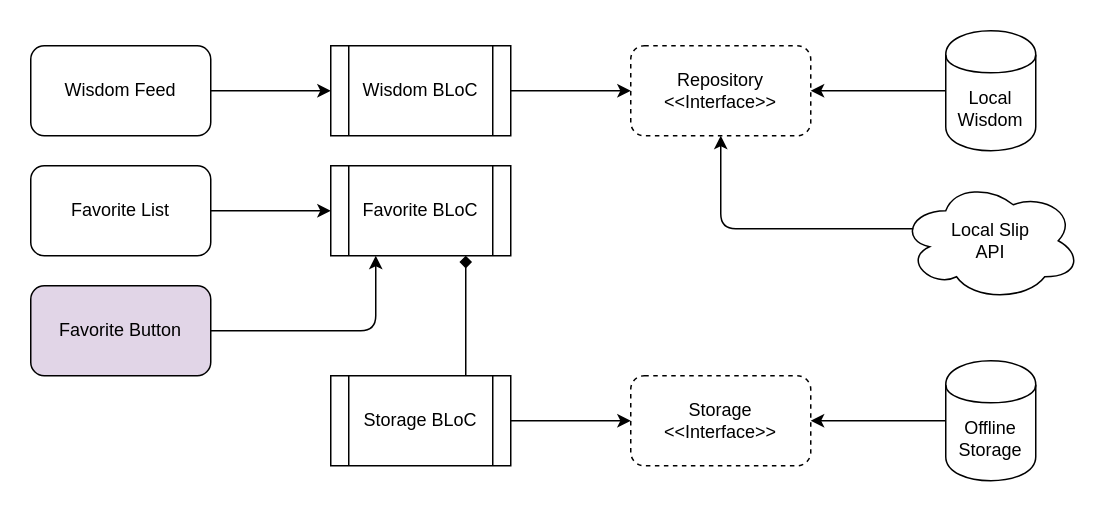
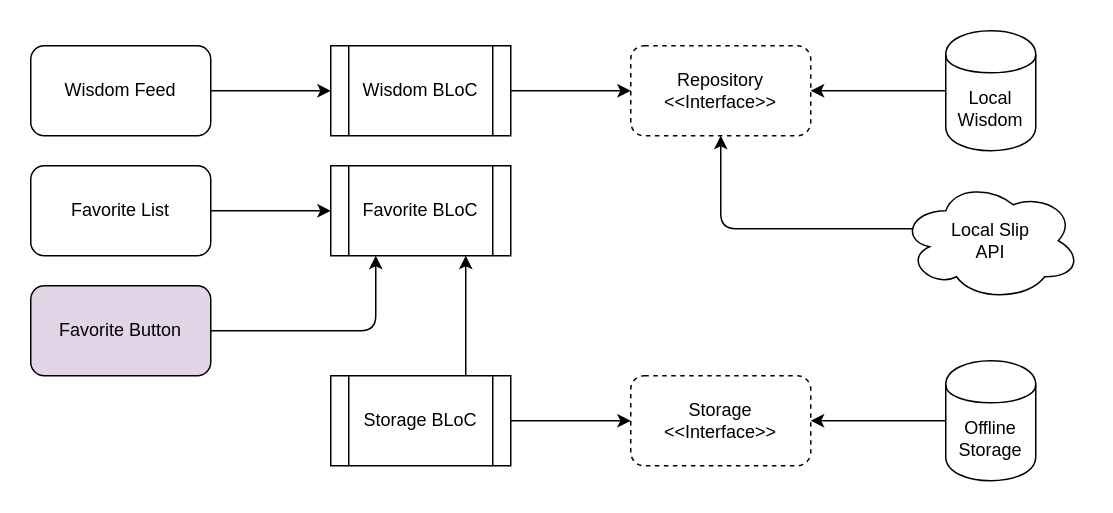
edge "Storage BLoC" -> "Favorite BLoC": arrowhead diamond -> classic
